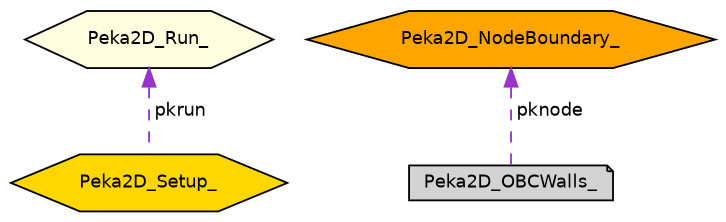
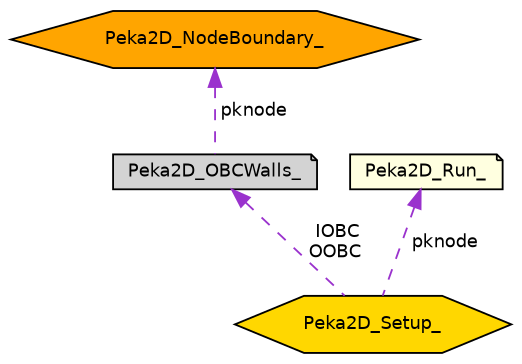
node "Peka2D_Run_": shape hexagon -> note
edge "Peka2D_Setup_" -> "Peka2D_Run_": label " pkrun" -> " pknode"
edge "Peka2D_Setup_" -> "Peka2D_OBCWalls_": added, label "IOBC OOBC"
